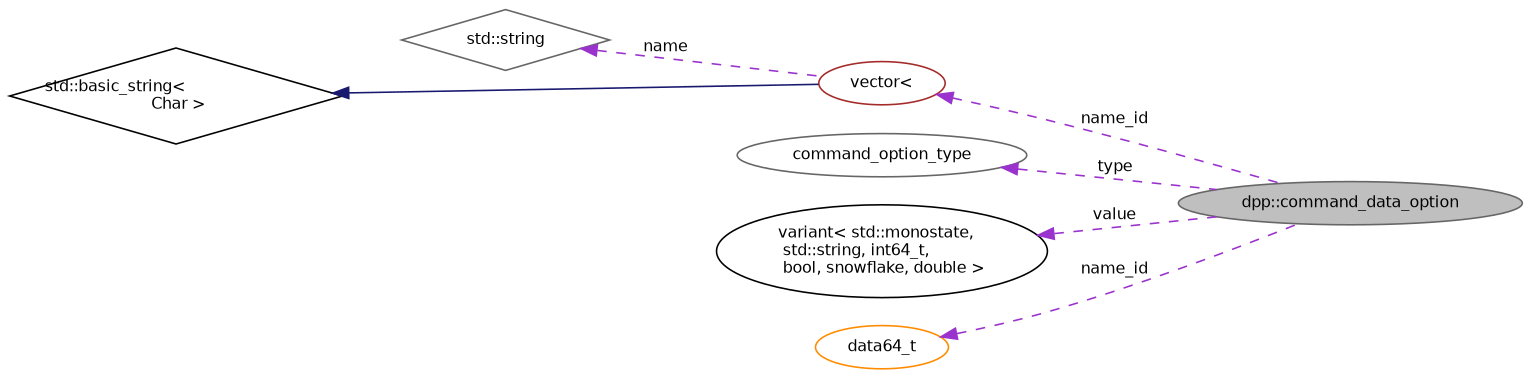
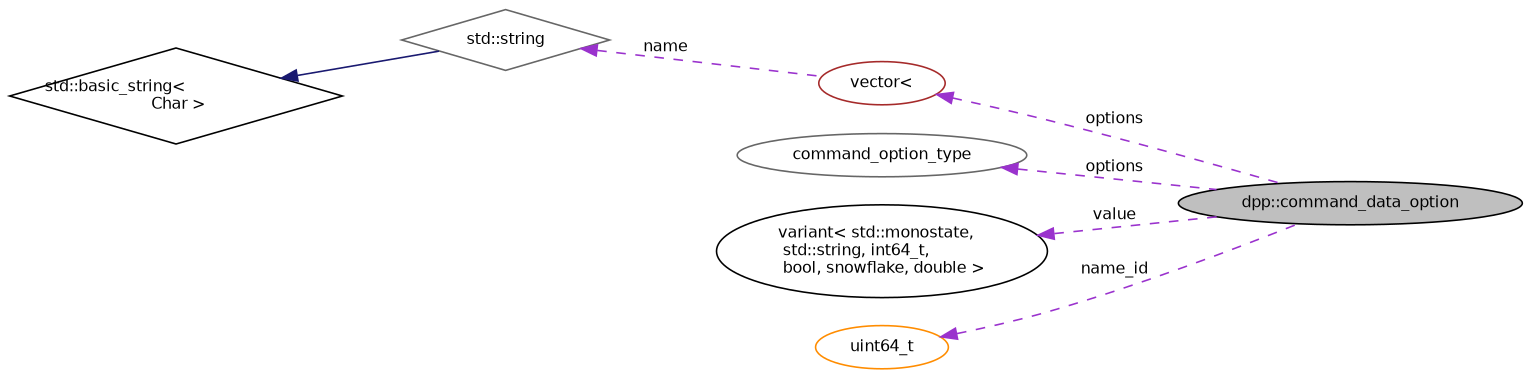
edge "vector<" -> "std::basic_string< Char >": now "std::string" -> "std::basic_string< Char >"
edge "dpp::command_data_option" -> "vector<": label " name_id" -> " options"
edge "dpp::command_data_option" -> "command_option_type": label " type" -> " options"
node "dpp::command_data_option": color gray40 -> black
node "data64_t": label "data64_t" -> "uint64_t"
